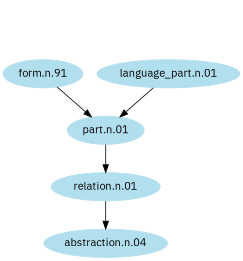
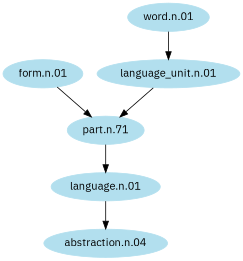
node "word.n.01": added
node "form.n.91": label "form.n.91" -> "form.n.01"
node "language_part.n.01": label "language_part.n.01" -> "language_unit.n.01"
node "part.n.01": label "part.n.01" -> "part.n.71"
node "relation.n.01": label "relation.n.01" -> "language.n.01"
